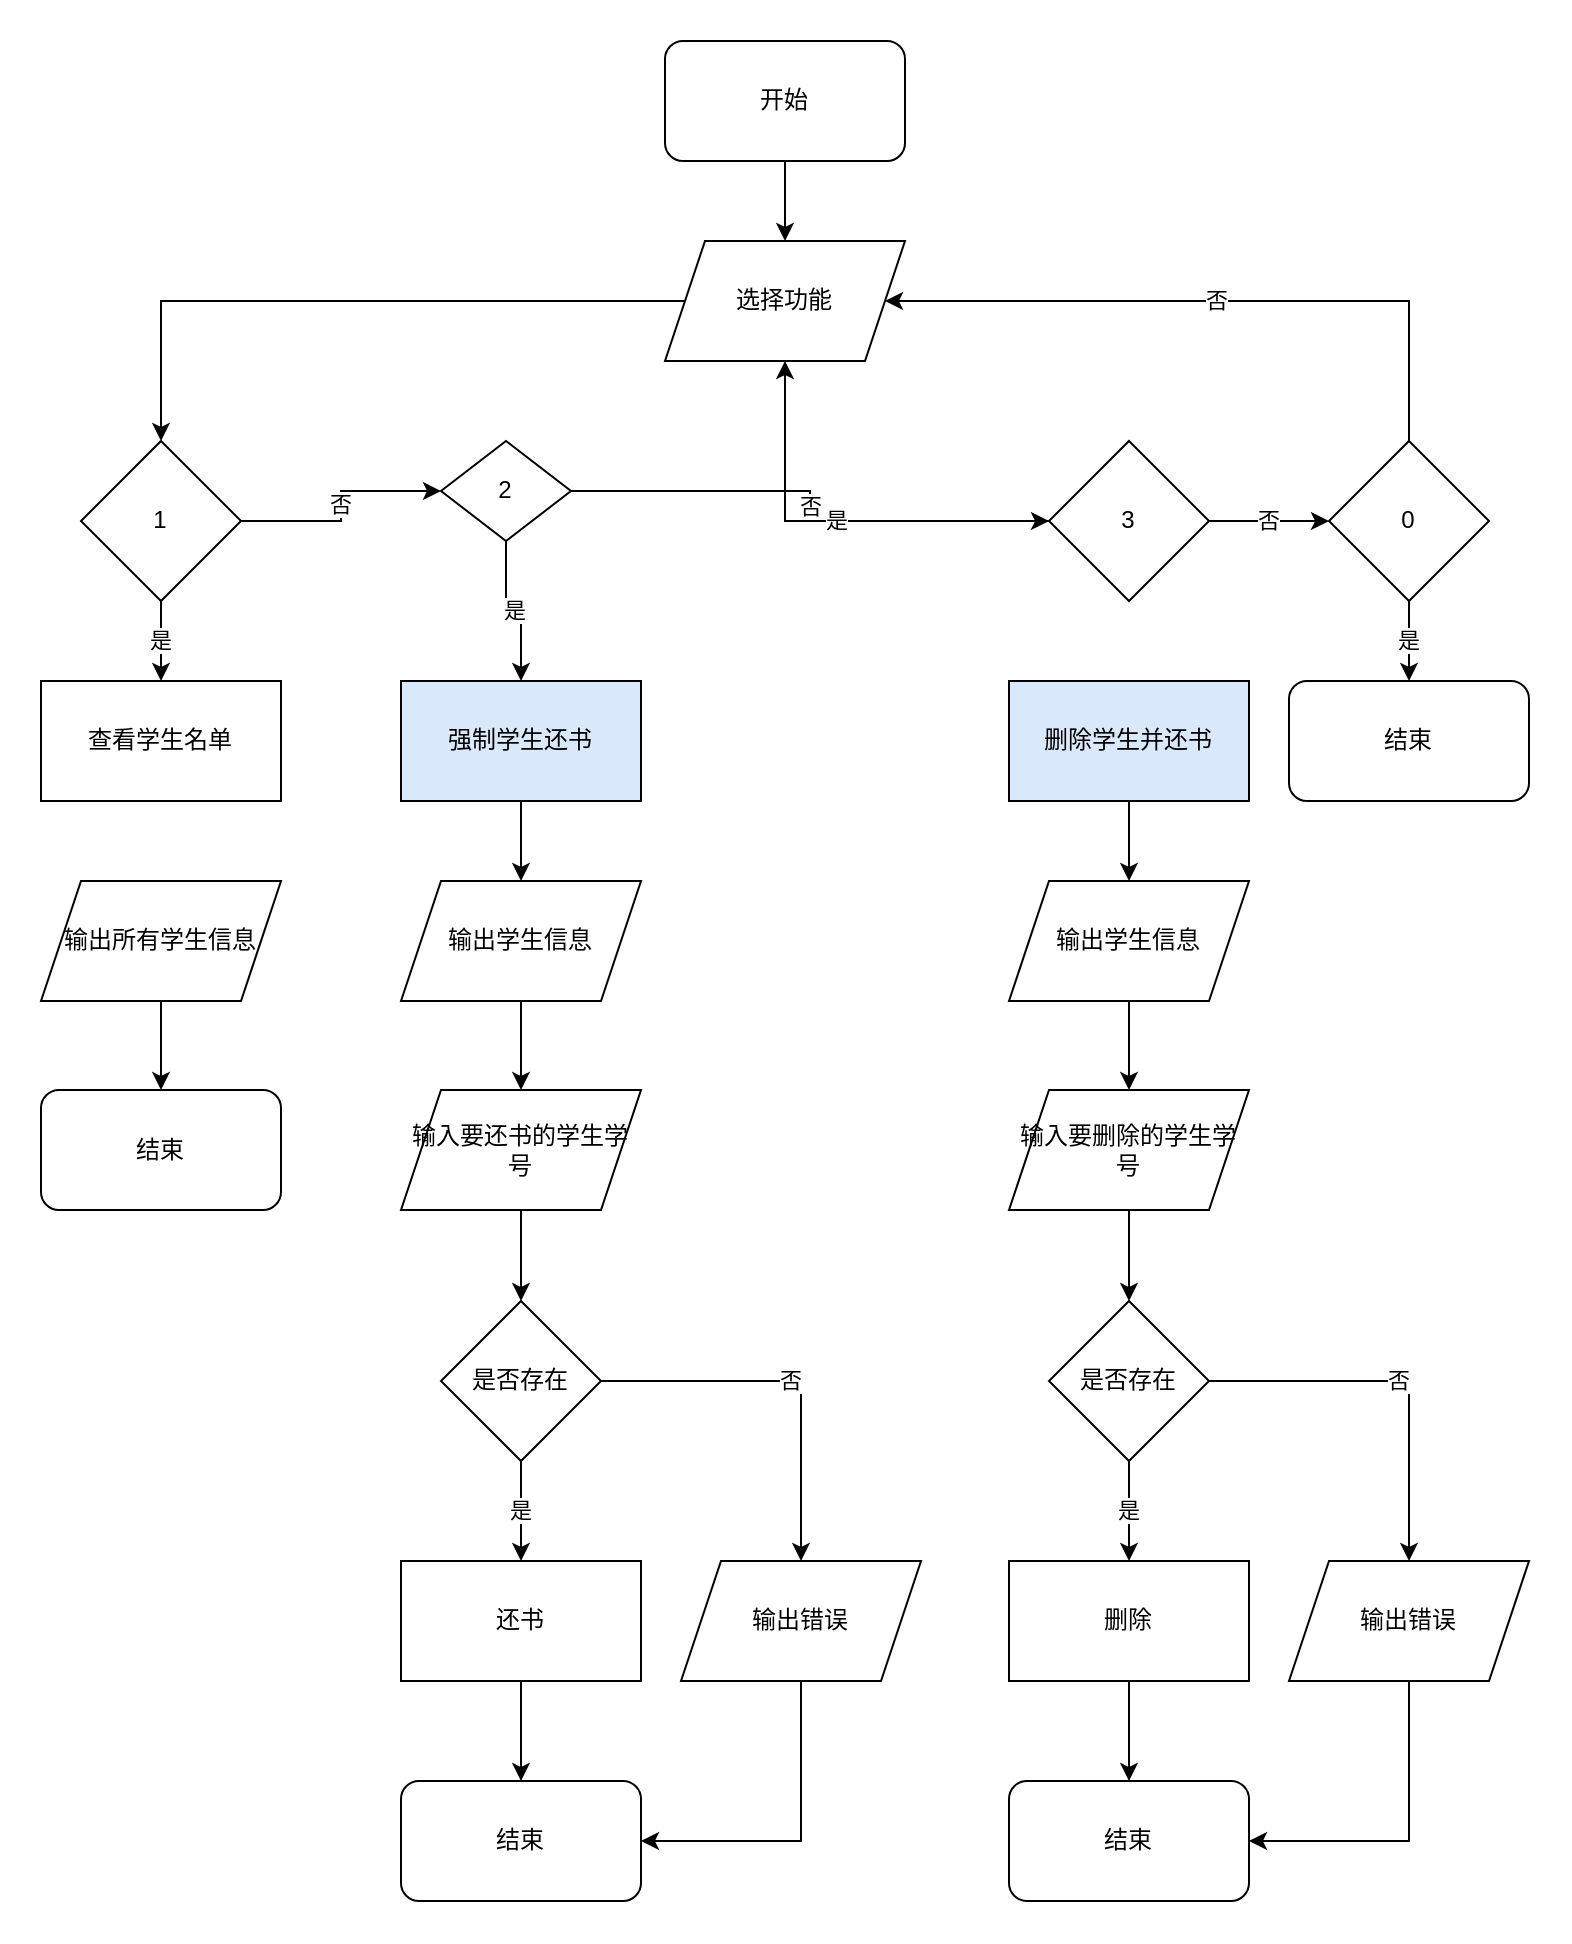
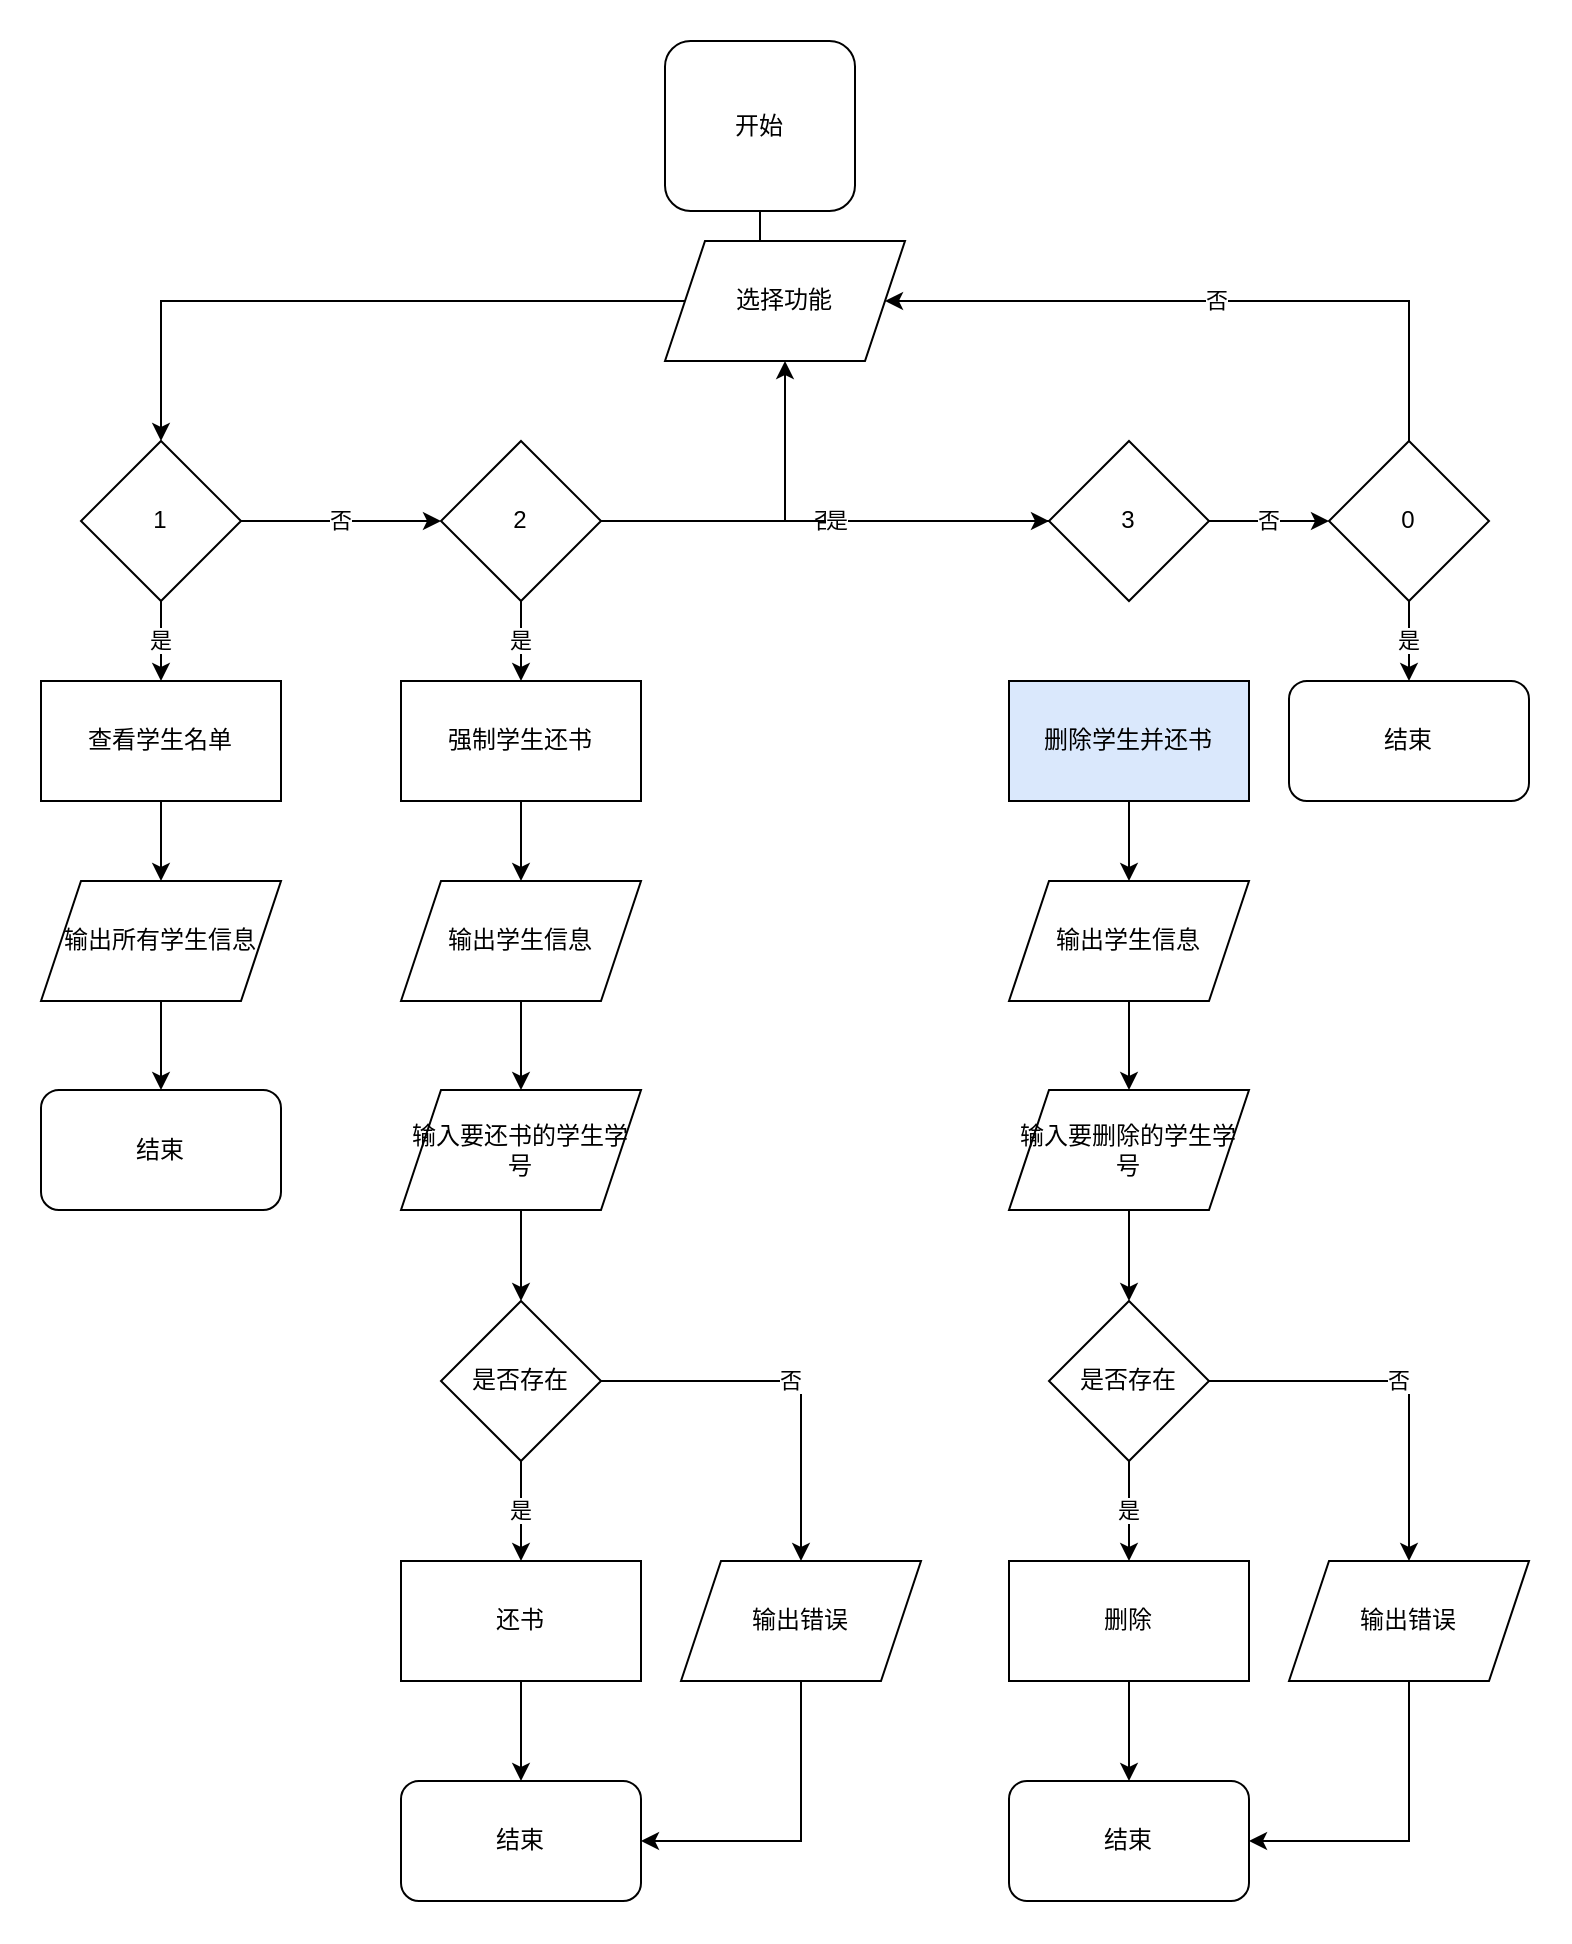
node "开始": size 240x120 -> 190x170
node "2": size 130x100 -> 160x160
node "强制学生还书": fillcolor #dae8fc -> #ffffff
edge "查看学生名单" -> "输出所有学生信息": added
